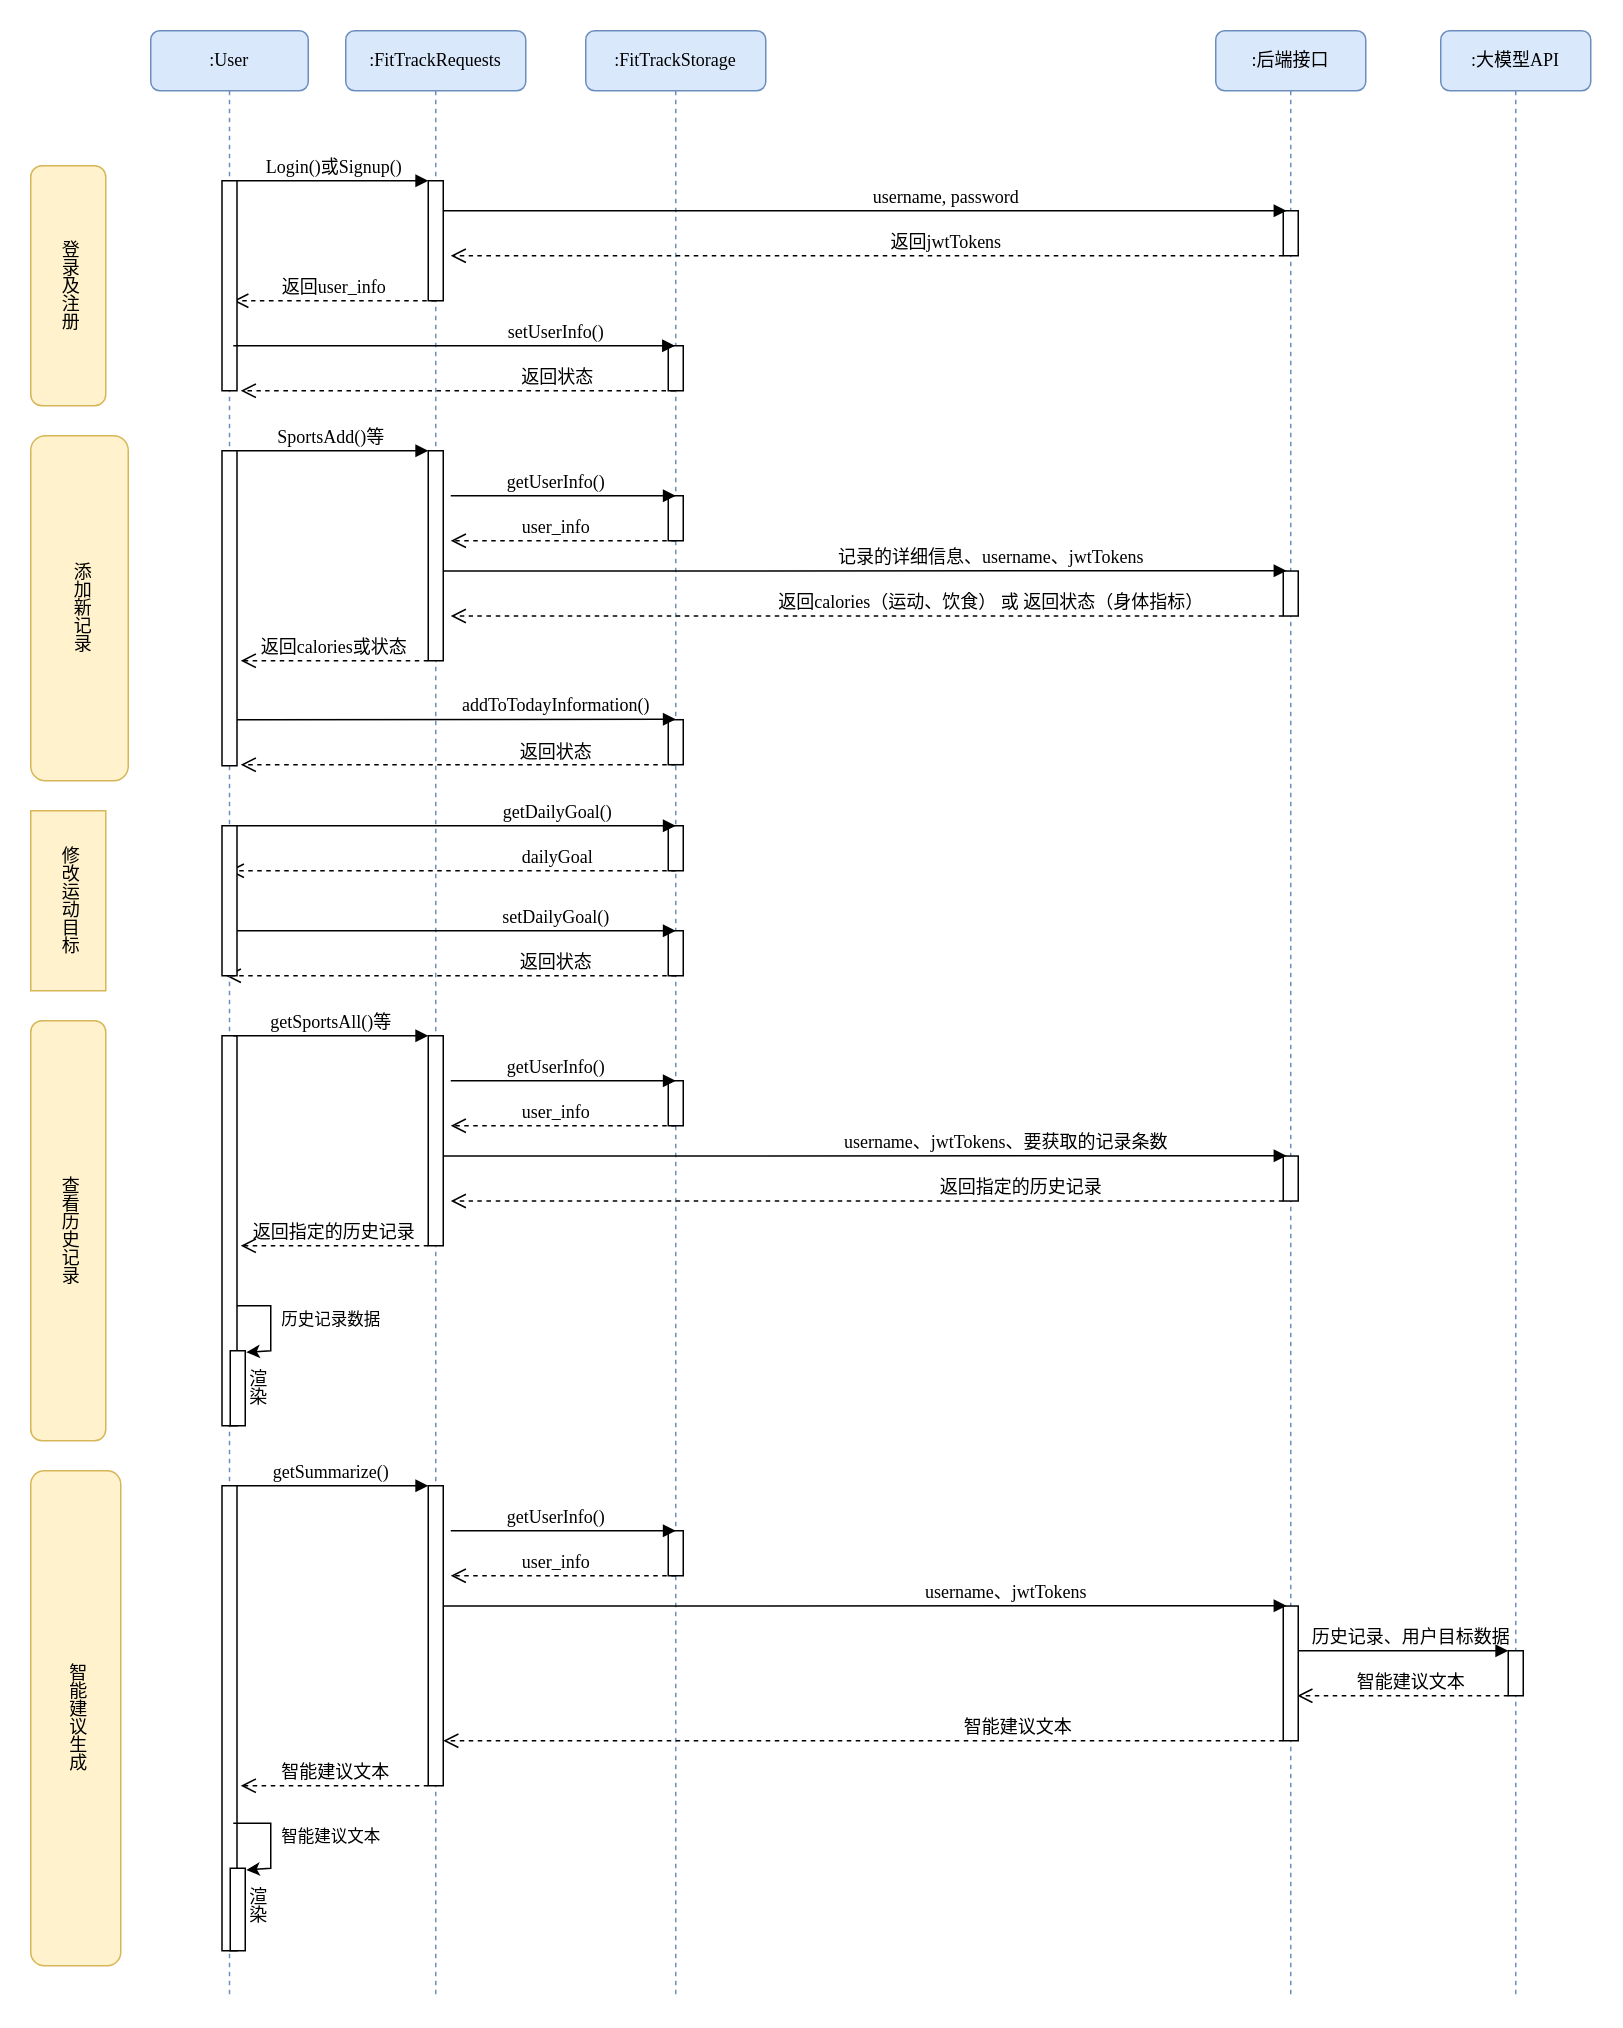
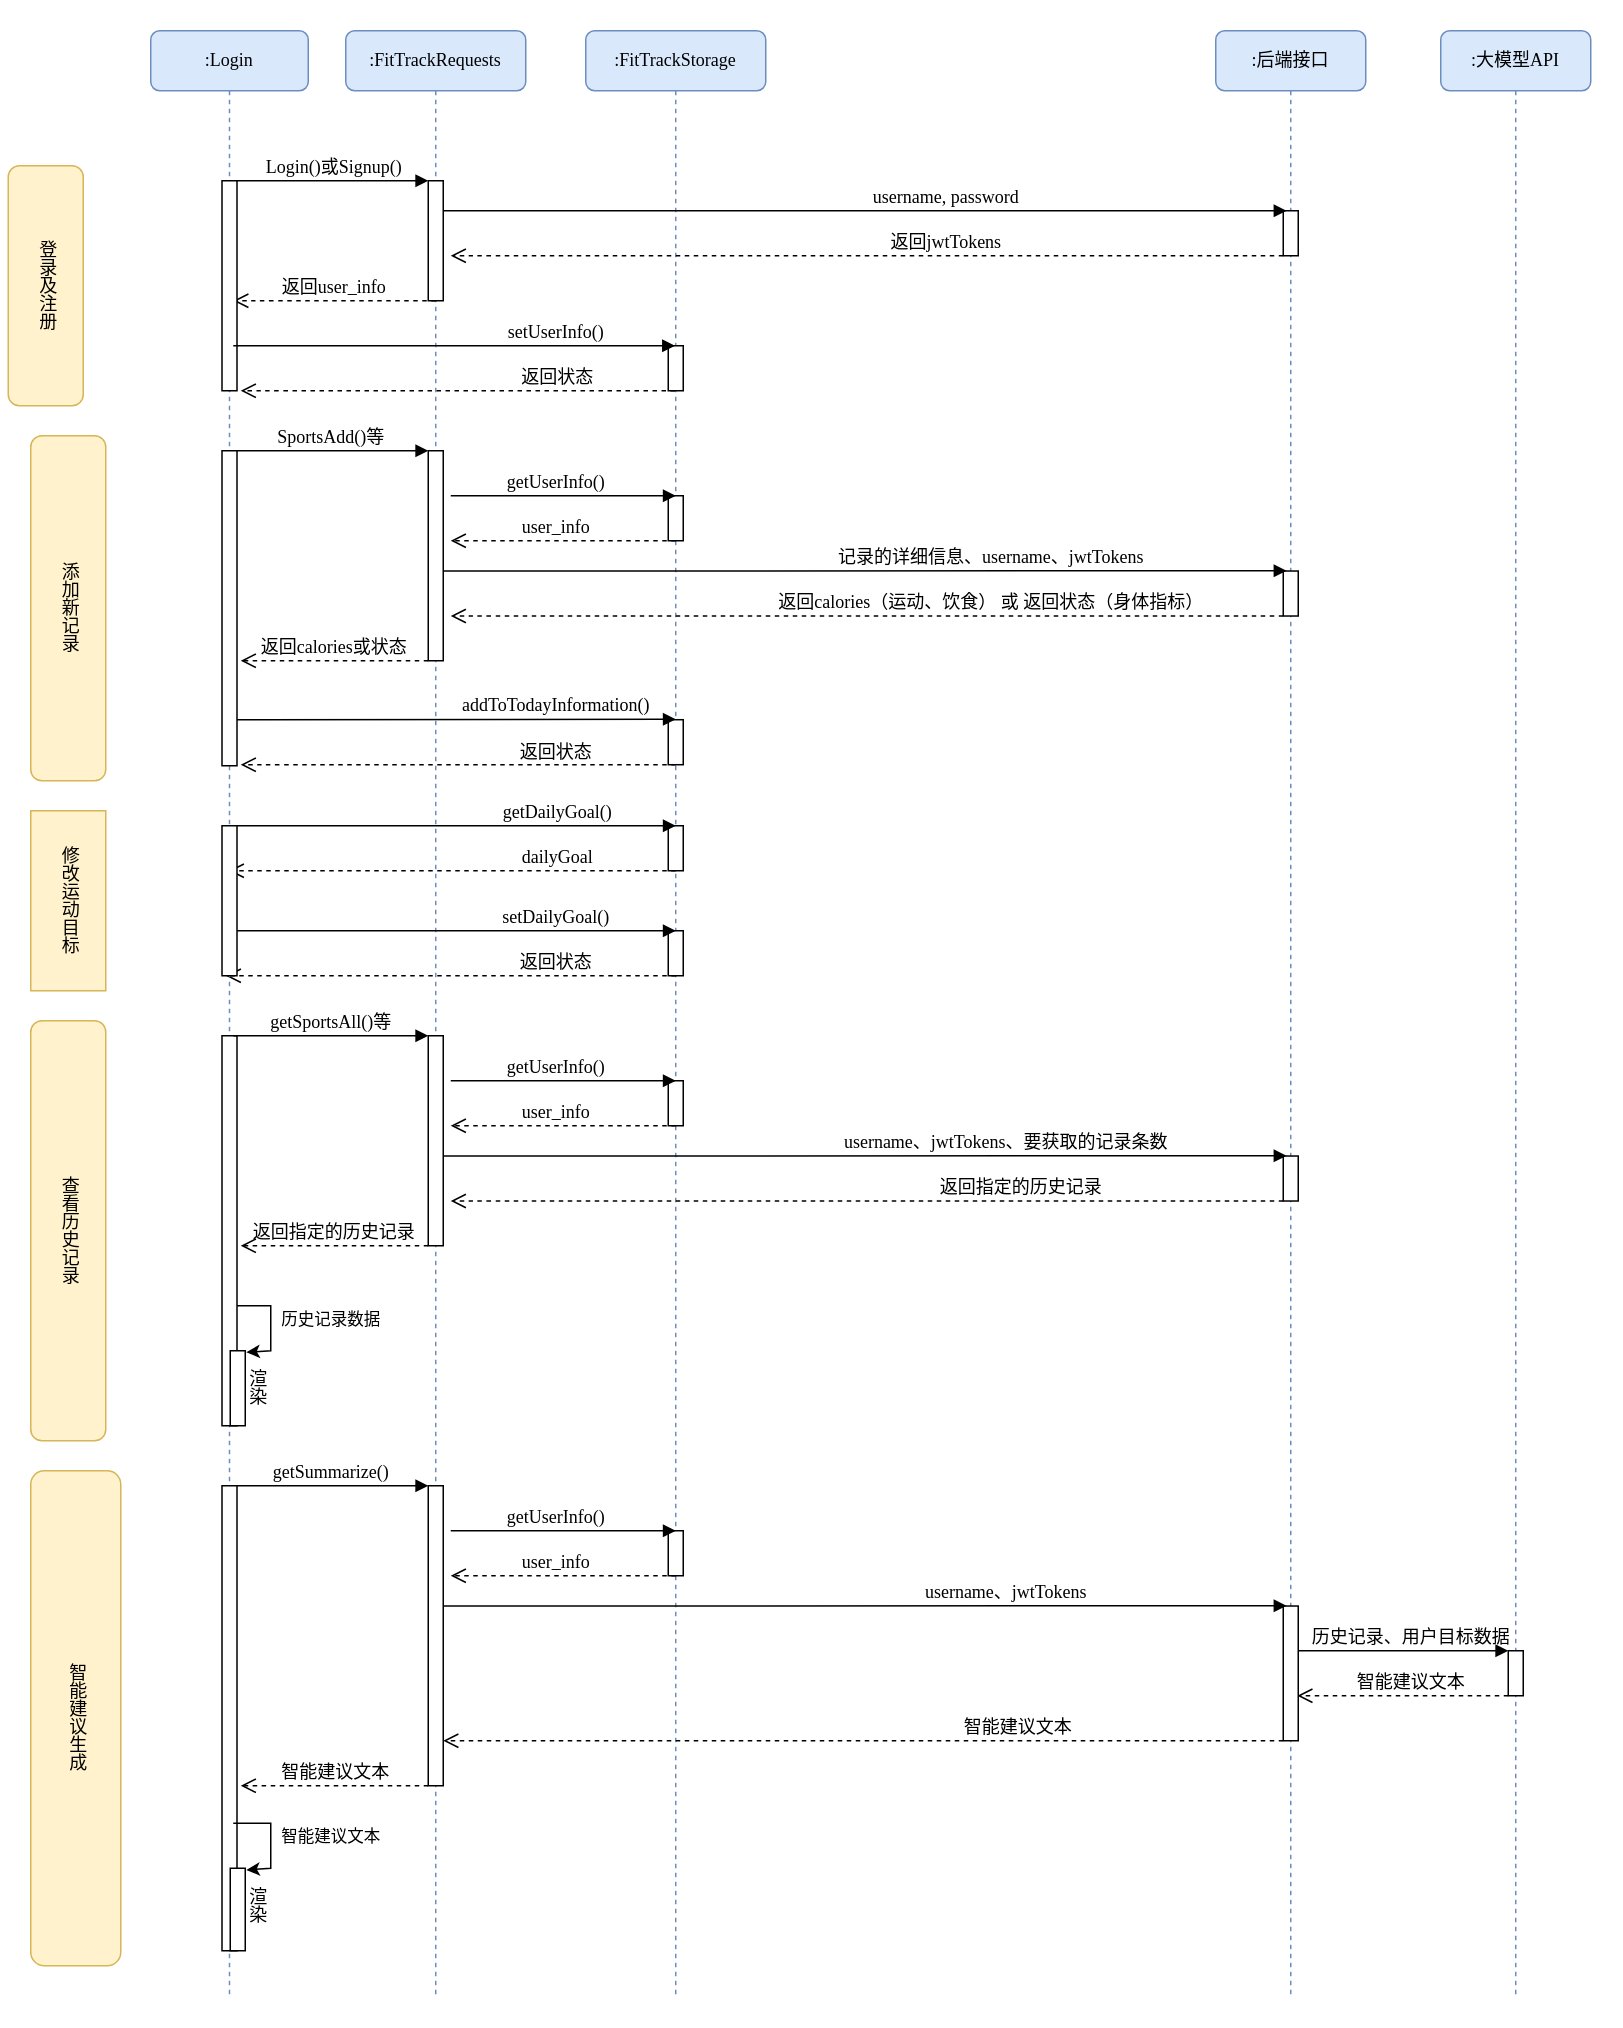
node ":User": label ":User" -> ":Login"
node "登录及注册": moved (68, 286) -> (46, 286)
node "添加新记录": size 98x345 -> 75x345
